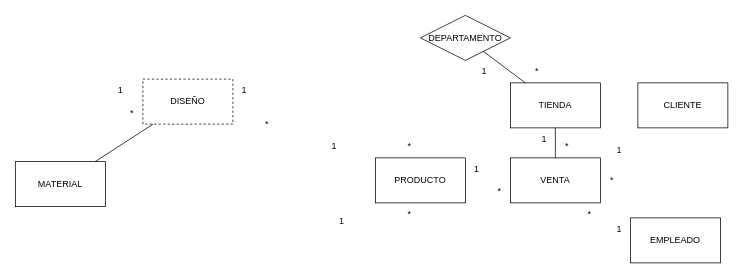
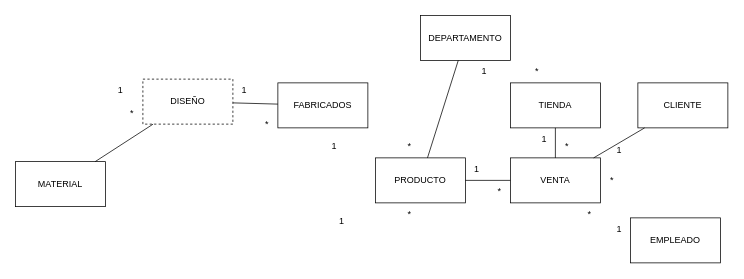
node "DEPARTAMENTO": shape diamond -> rectangle
edge "DEPARTAMENTO" -- "TIENDA": now "DEPARTAMENTO" -- "PRODUCTO"
edge "DISEÑO" -- "FABRICADOS": added
node "FABRICADOS": added
edge "CLIENTE" -- "VENTA": added
edge "PRODUCTO" -- "VENTA": added
